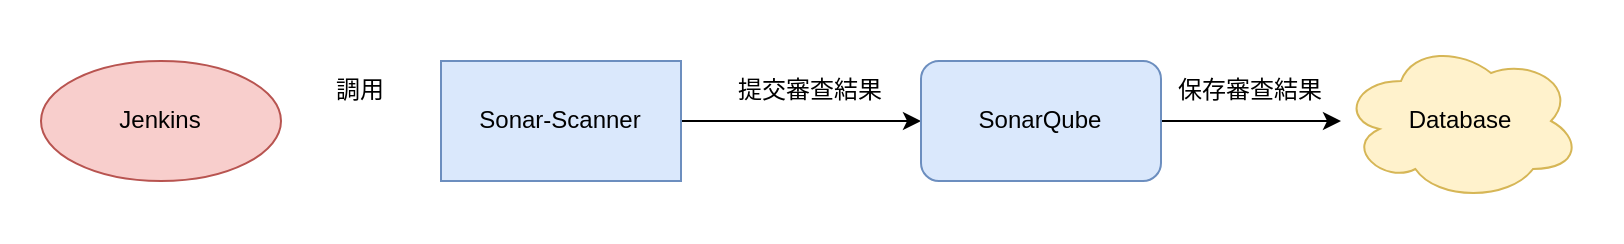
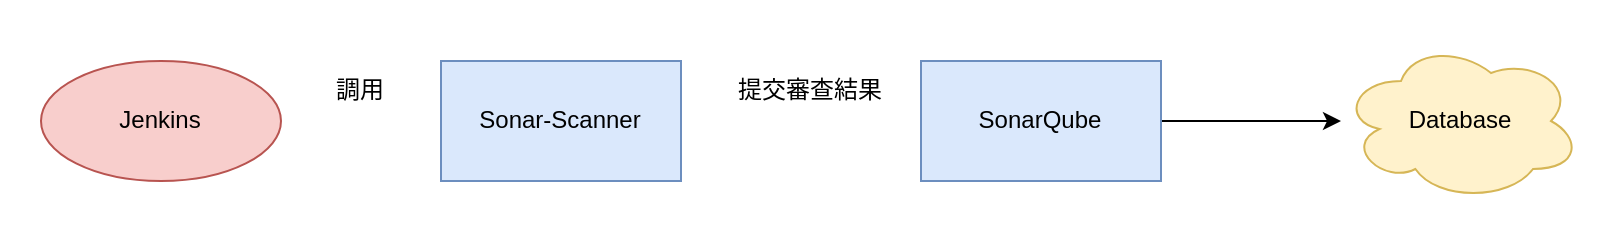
node "保存審查結果": removed
edge "Sonar-Scanner" -> "SonarQube": removed
node "SonarQube": shape rounded rectangle -> rectangle
